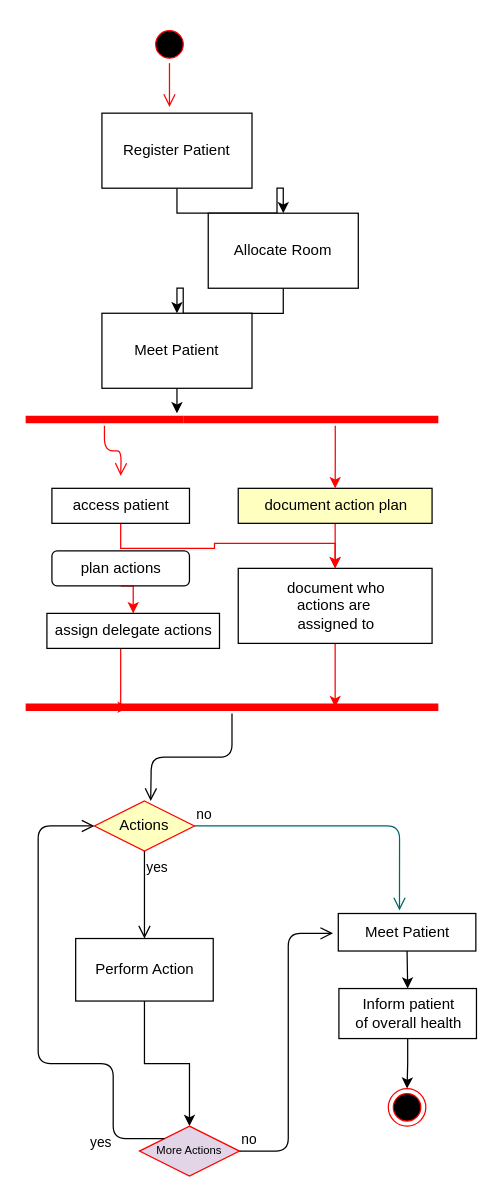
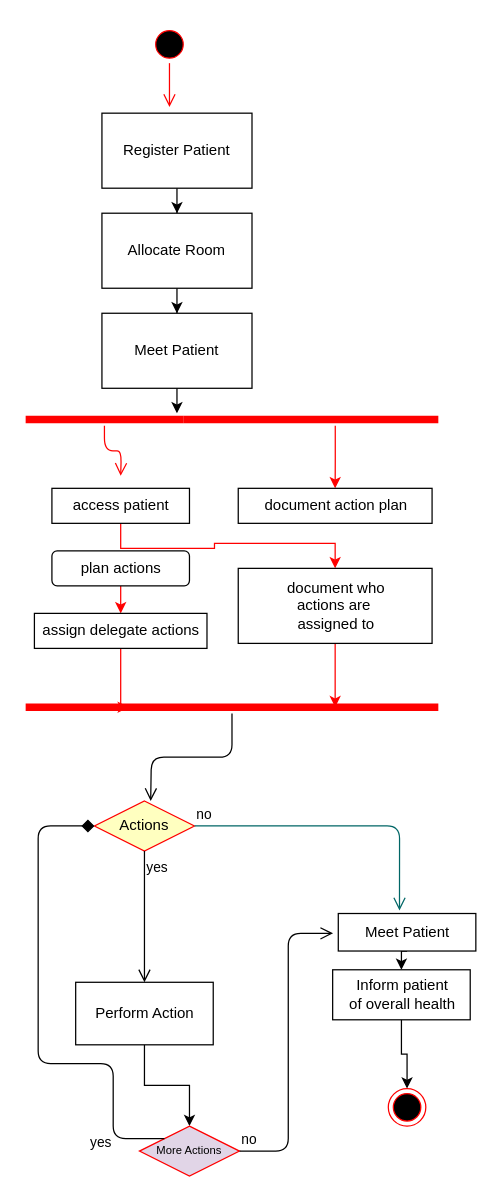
node "Allocate Room": moved (283, 251) -> (177, 251)
node "document action plan": fillcolor #ffffc0 -> #ffffff
edge "document action plan" -> "document who actions are assigned to": removed
node "assign delegate actions": moved (133, 631) -> (121, 631)
edge "More Actions" -> "Actions": arrowhead open -> diamond
node "Perform Action": moved (144, 969) -> (144, 1013)
node "Inform patient of overall health": moved (408, 1013) -> (401, 994)
